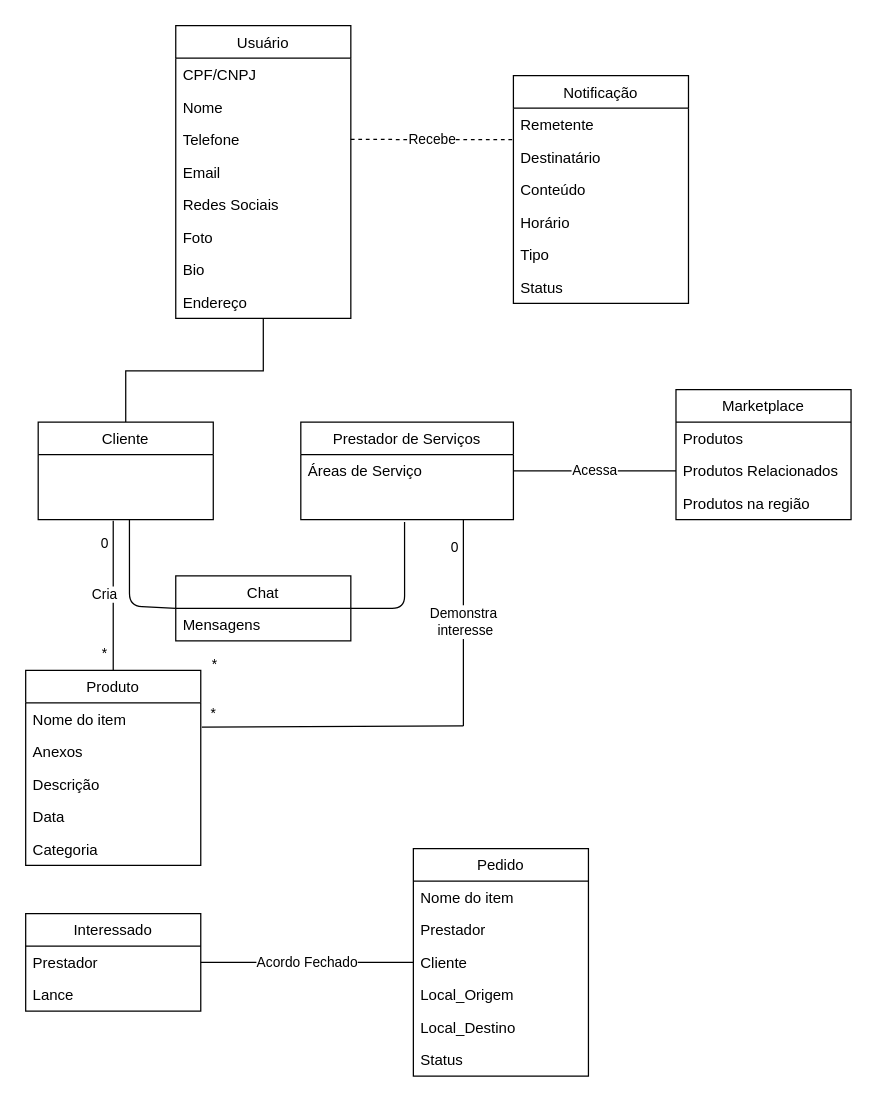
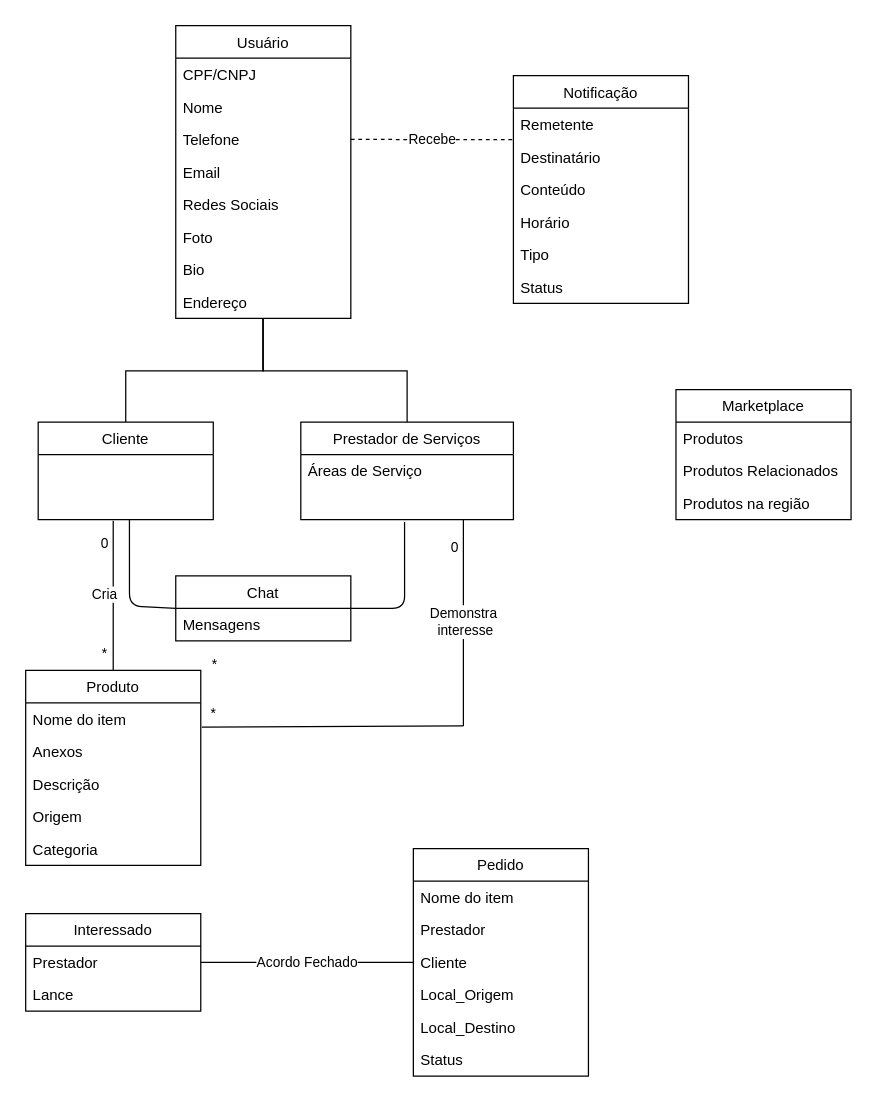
edge "Endereço" -- "Prestador de Serviços": added
edge "Áreas de Serviço" -- "Produtos Relacionados": removed, label "Acessa"
node "Data": label "Data" -> "Origem"
